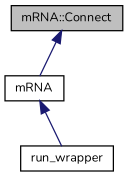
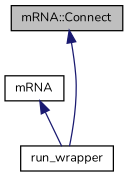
edge "mRNA" -> "mRNA::Connect": now "run_wrapper" -> "mRNA::Connect"
